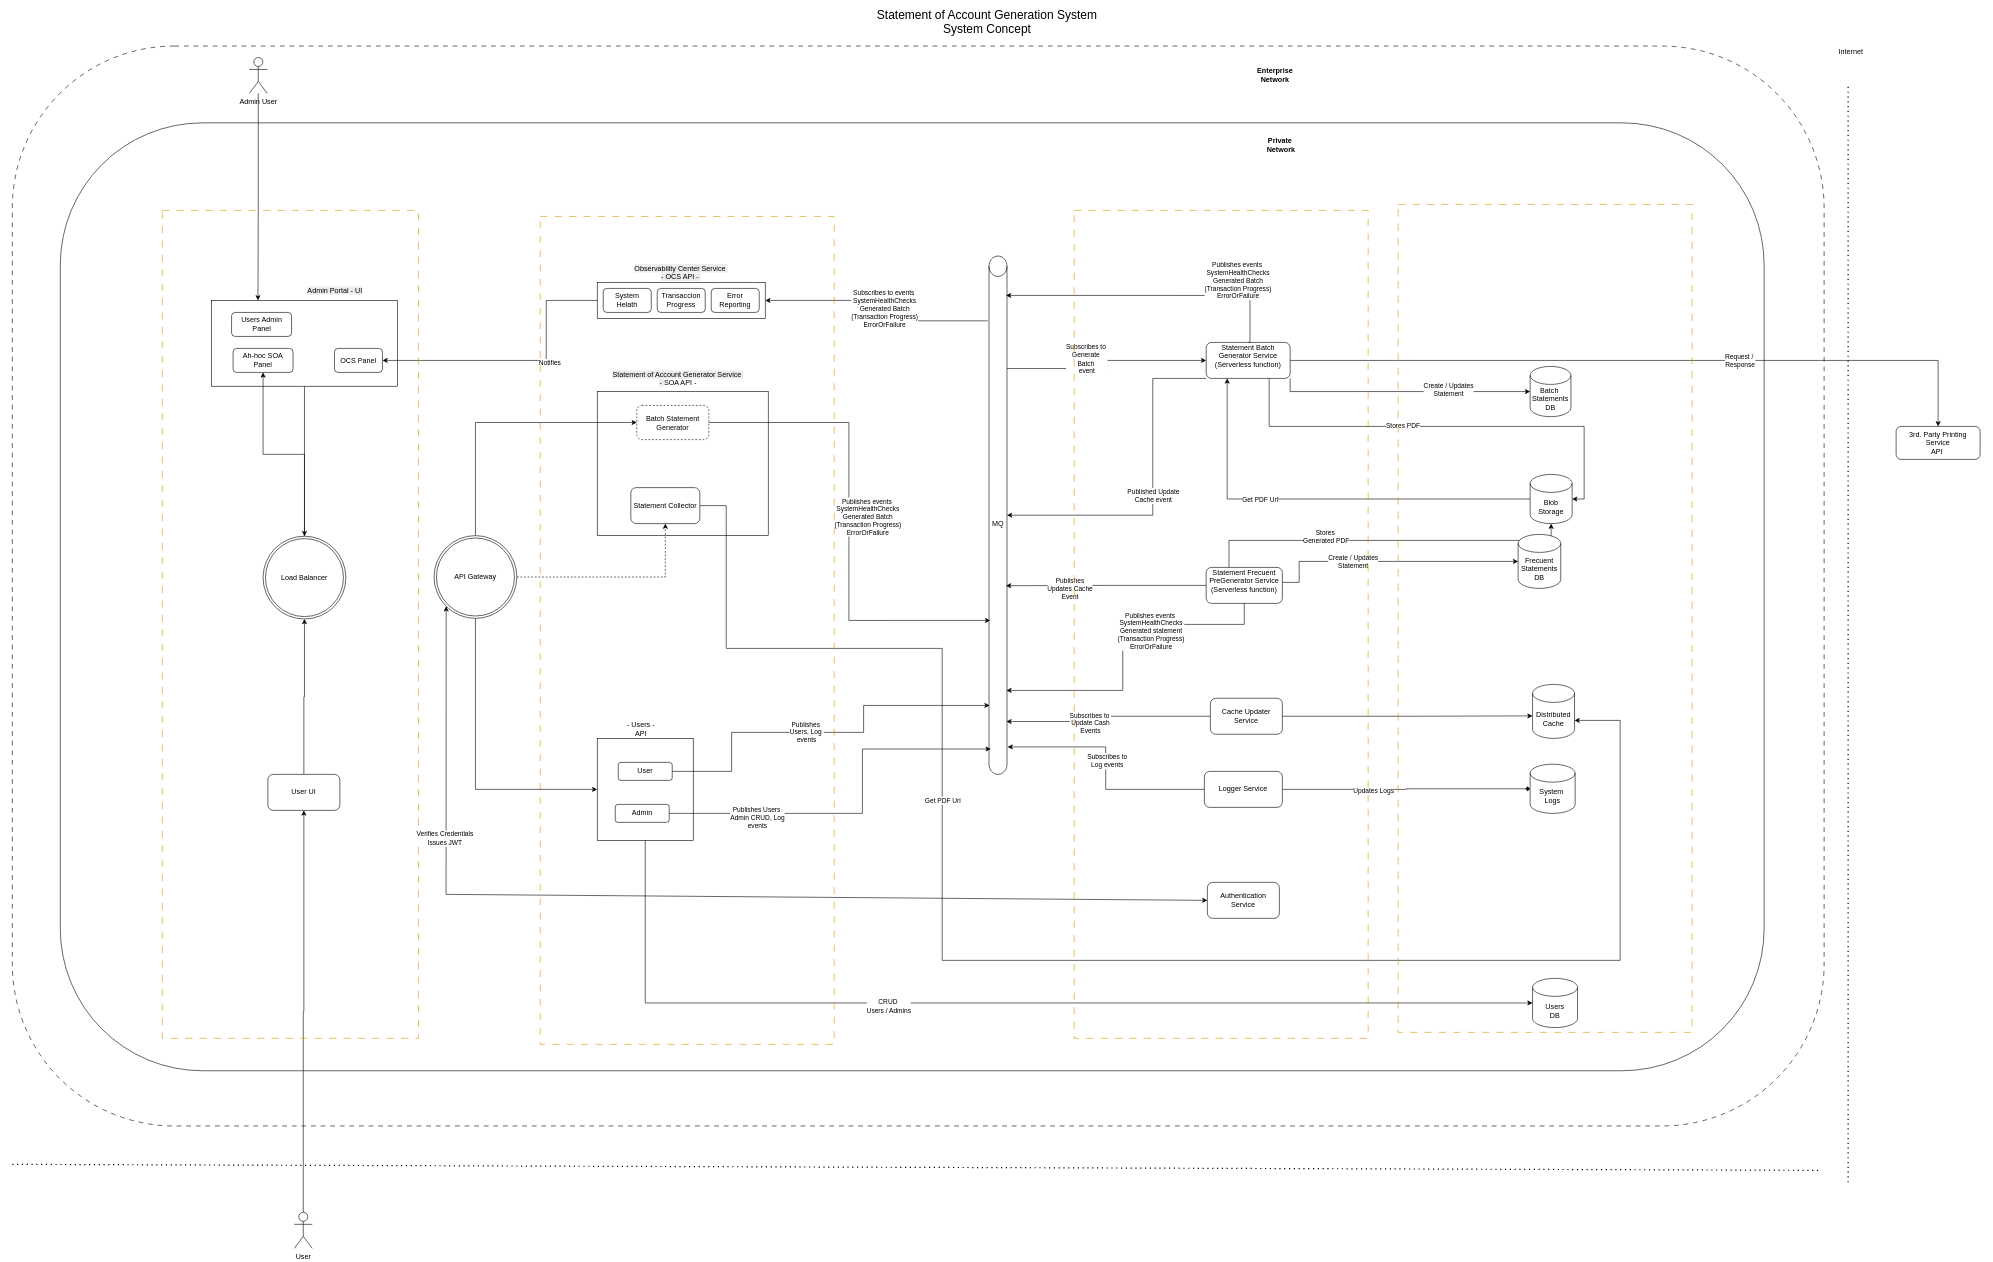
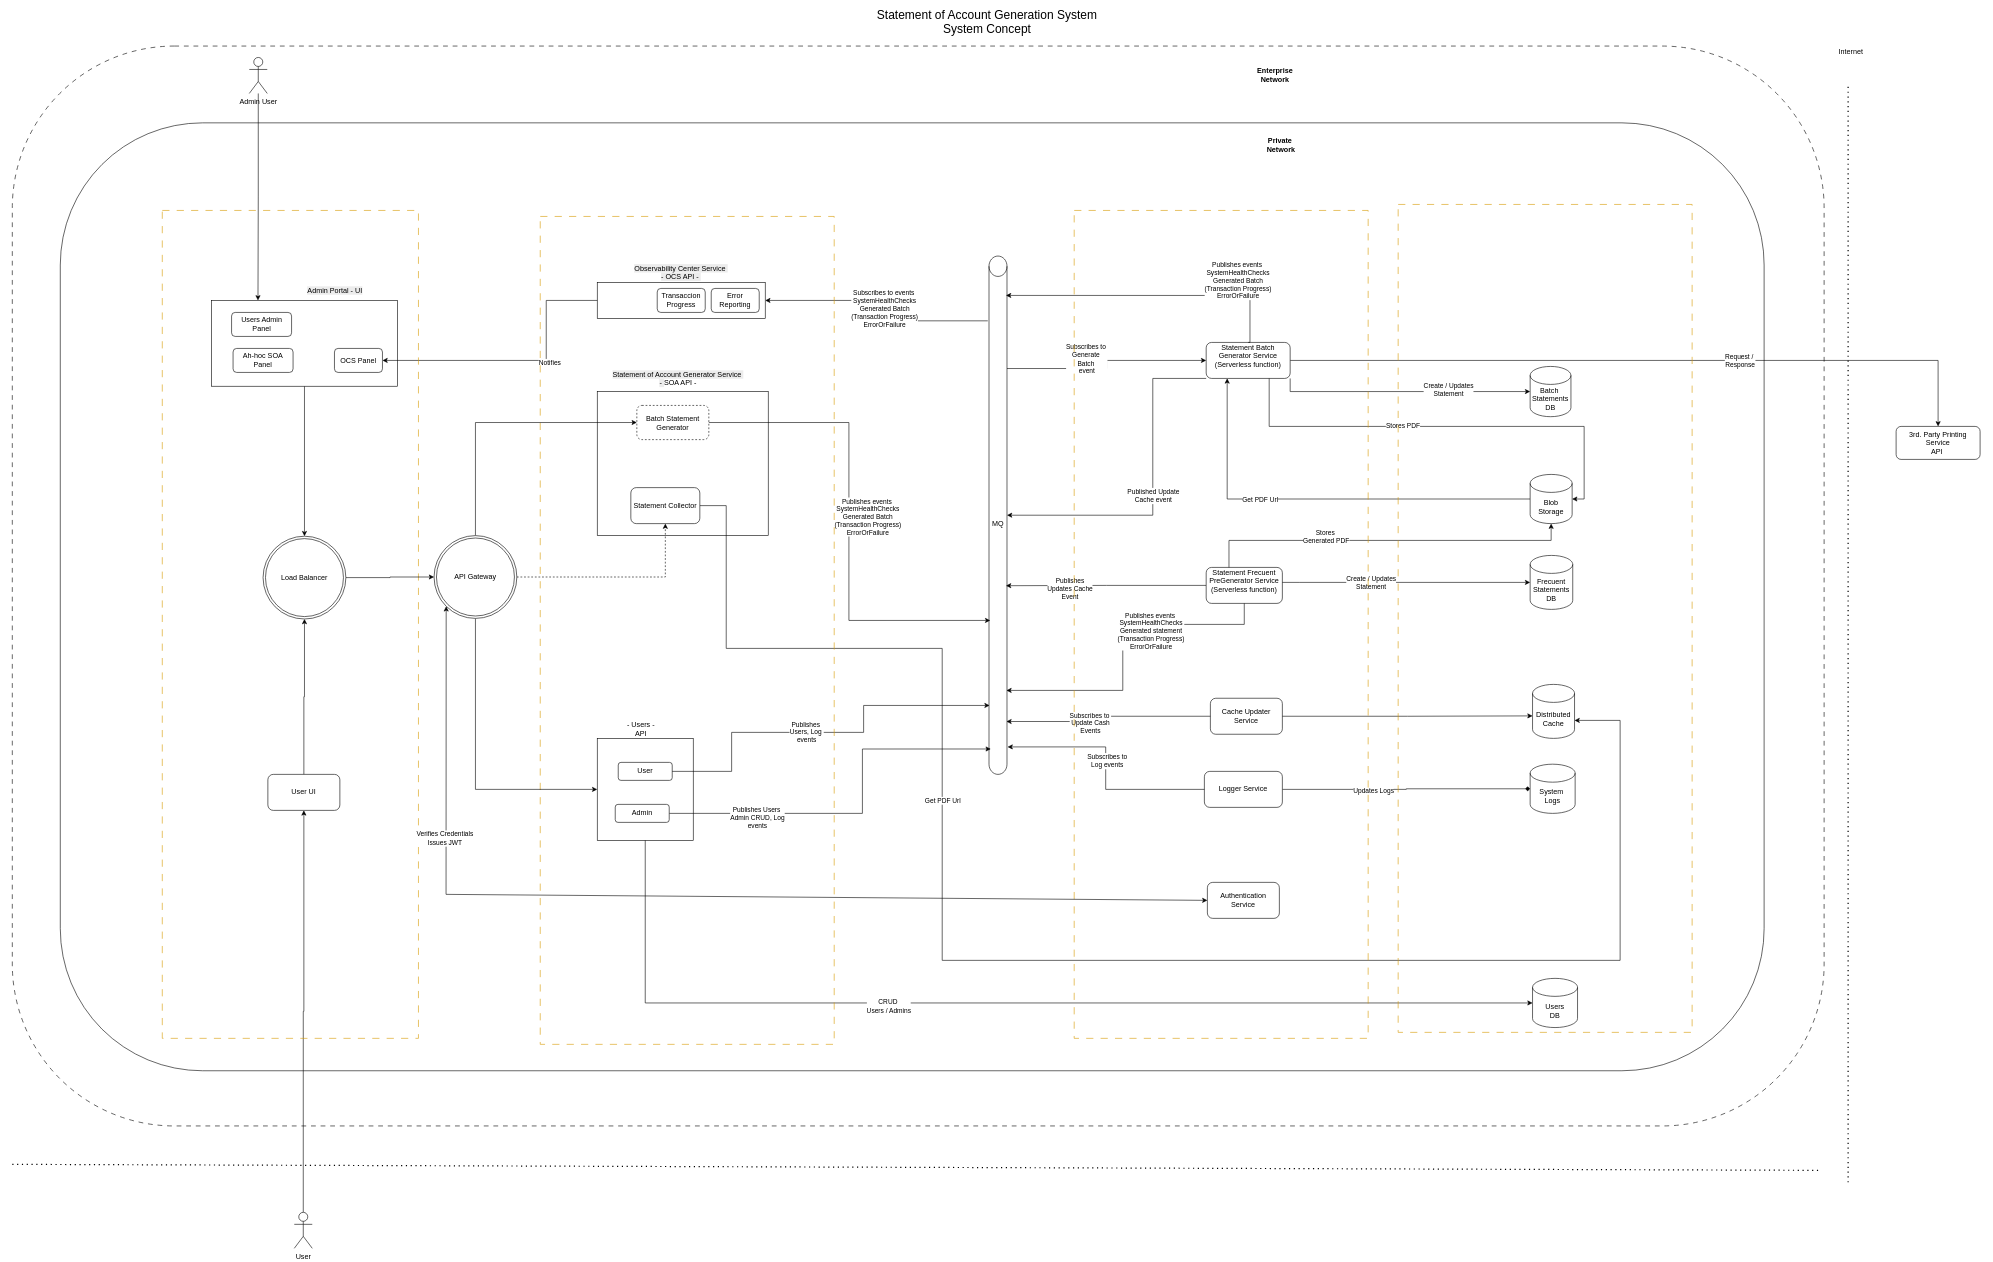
node "System Helath": removed
edge "Load Balancer" -> "Ah-hoc SOA Panel": now "Load Balancer" -> "API Gateway"
node "Frecuent Statements DB": moved (1540, 561) -> (1552, 582)
